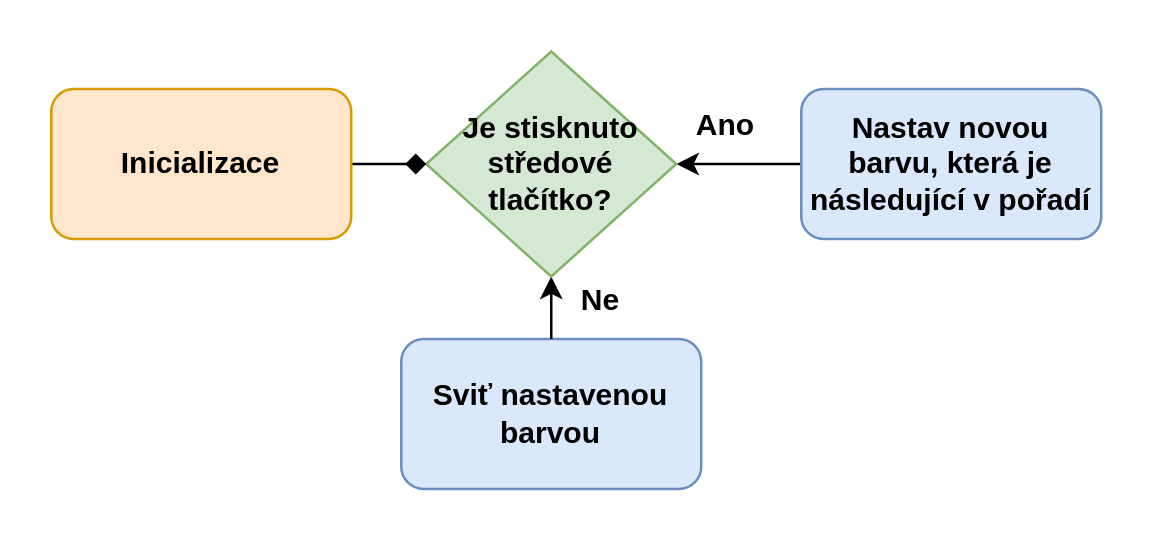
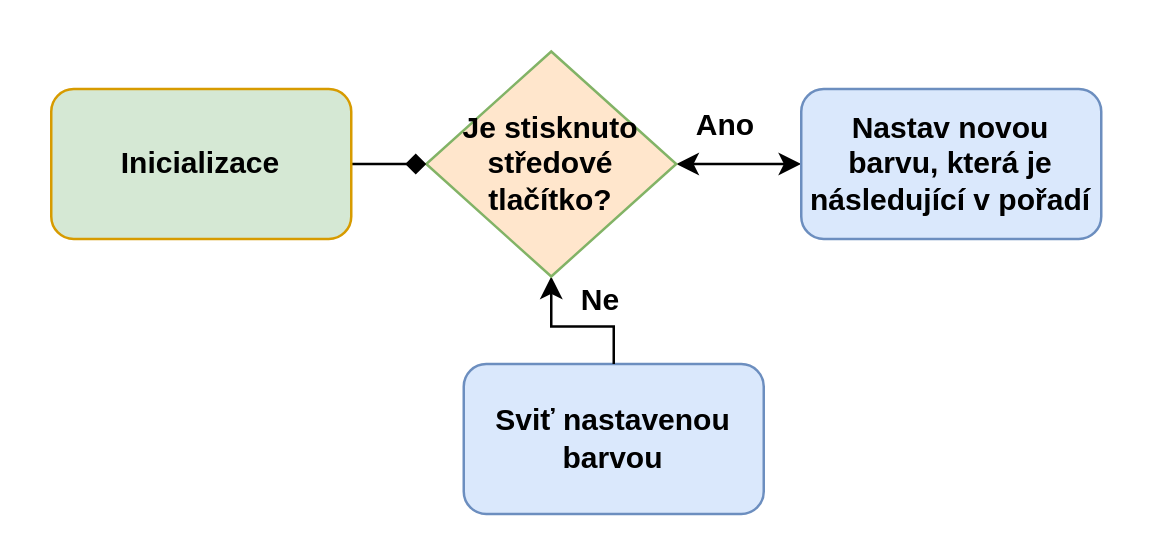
node "Inicializace": fillcolor #ffe6cc -> #d5e8d4
node "Je stisknuto středové tlačítko?": fillcolor #d5e8d4 -> #ffe6cc
edge "Nastav novou barvu, která je následující v pořadí" -> "Je stisknuto středové tlačítko?": arrowhead none -> classic
node "Sviť nastavenou barvou": moved (551, 414) -> (614, 439)
